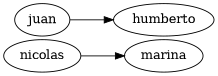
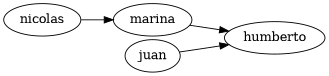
edge "marina" -> "humberto": added
